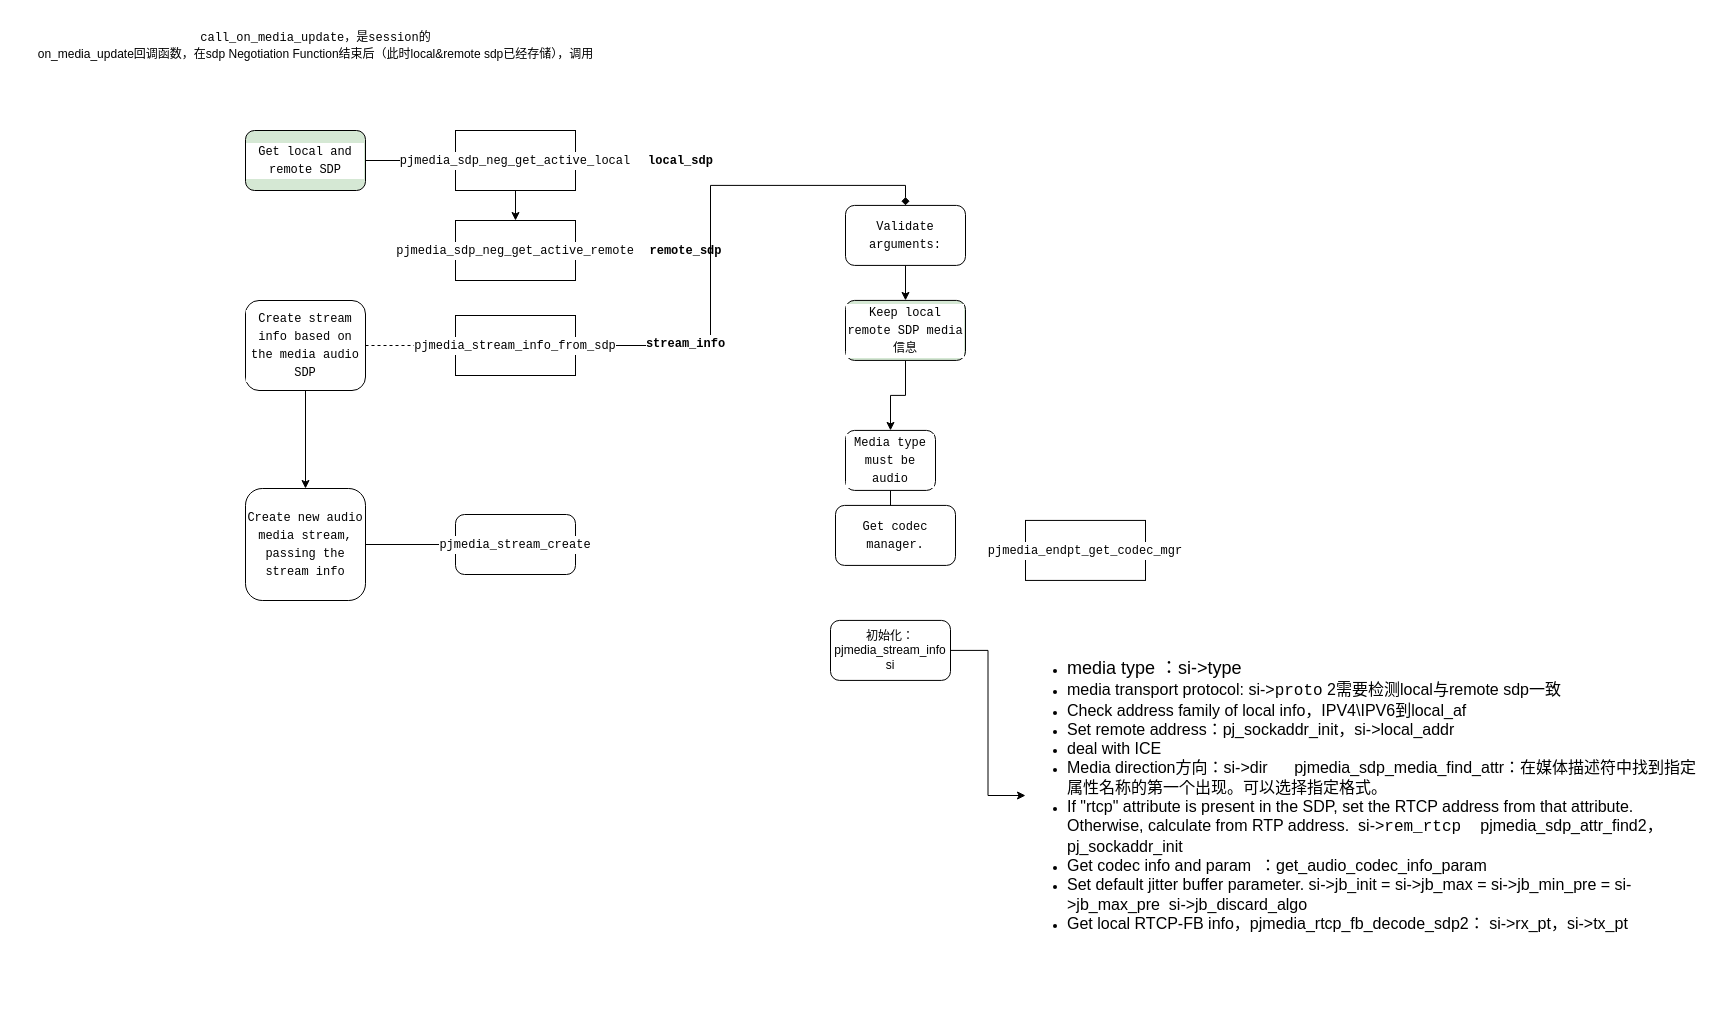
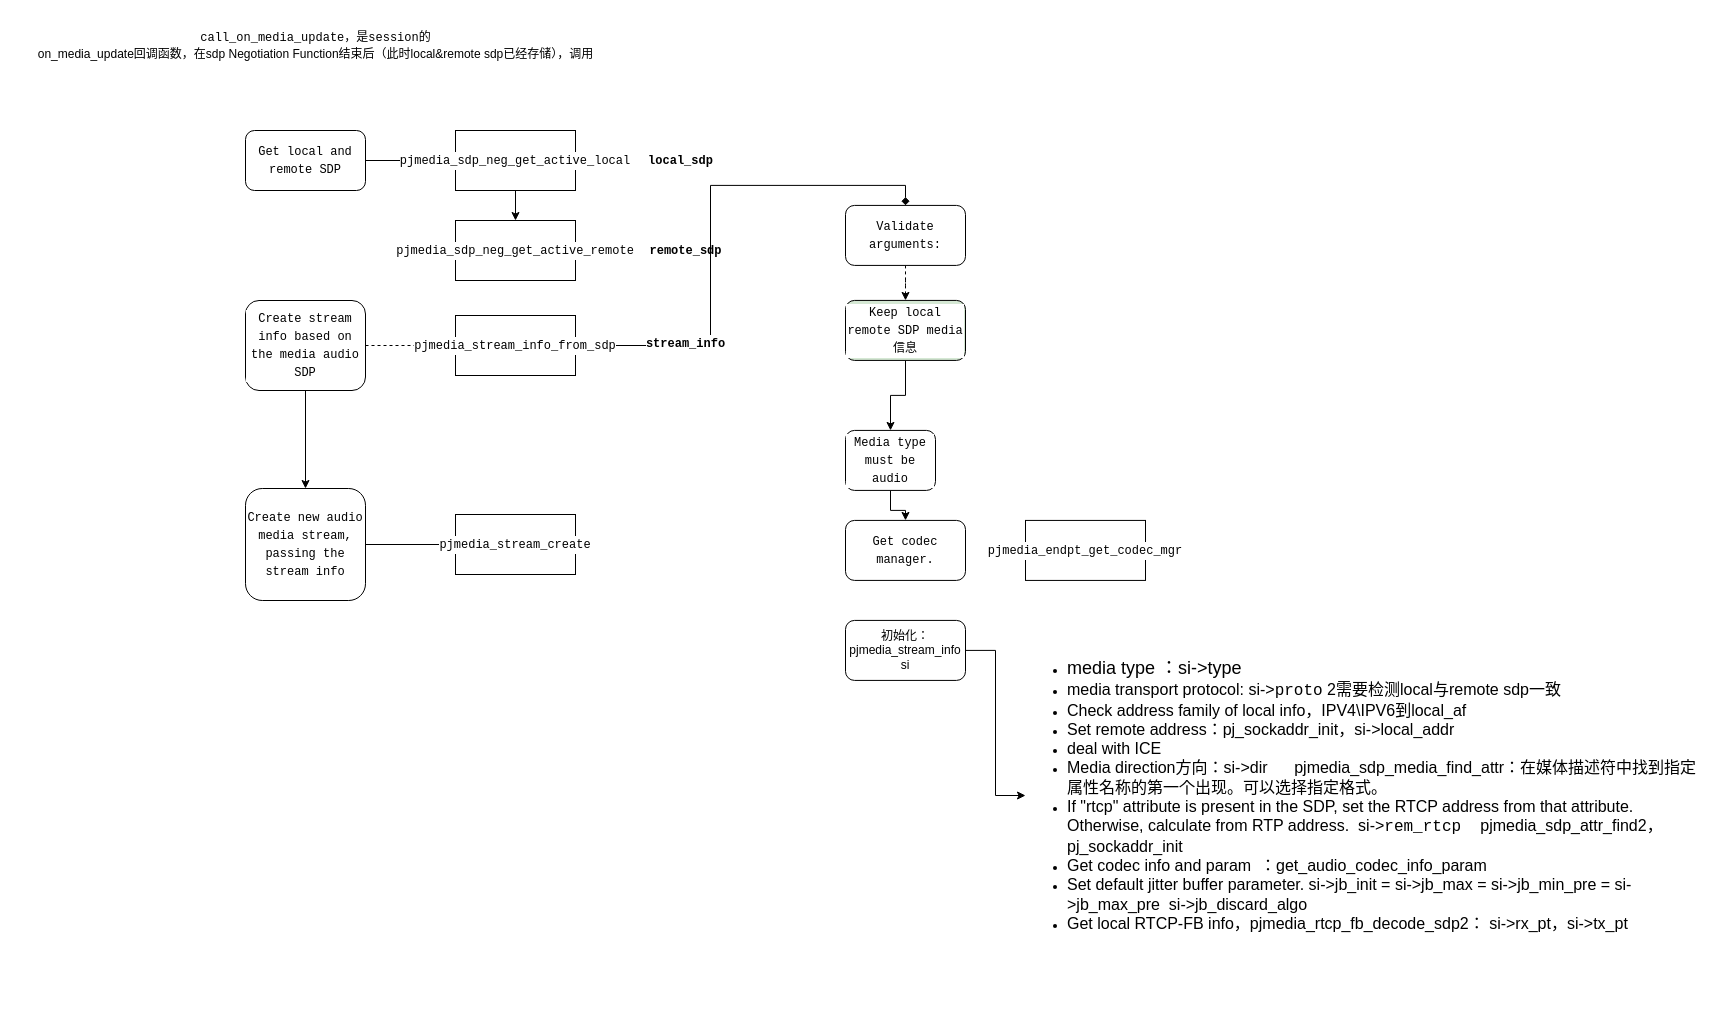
node "Get local and remote SDP": fillcolor #d5e8d4 -> #ffffff
edge "Validate arguments:" -> "Keep local remote SDP media 信息": style solid -> dashed
node "Get codec manager.": moved (896, 535) -> (906, 550)
node "pjmedia_stream_create": shape rounded rectangle -> rectangle
node "初始化：pjmedia_stream_info si": moved (891, 650) -> (906, 650)
